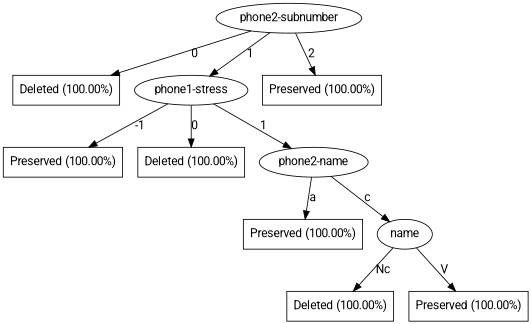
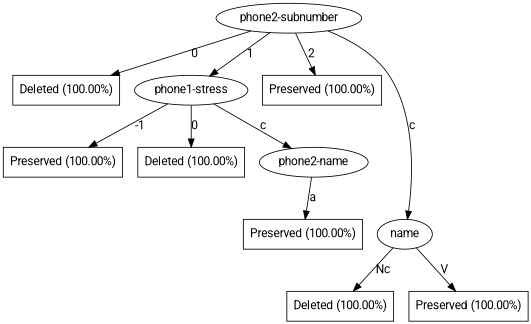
edge "phone1-stress" -> "phone2-name": label "1" -> "c"
edge "phone2-name" -> "name": now "phone2-subnumber" -> "name"
